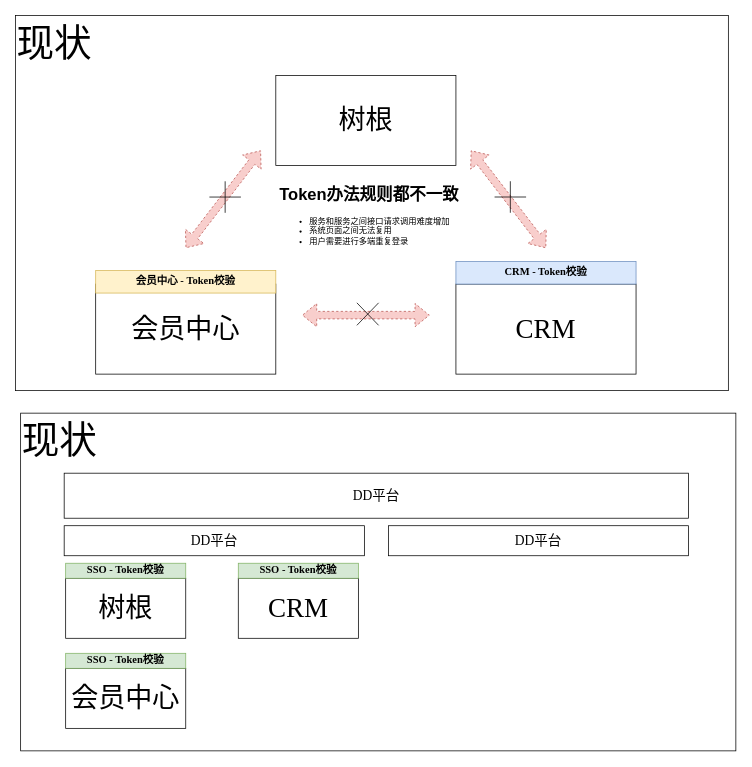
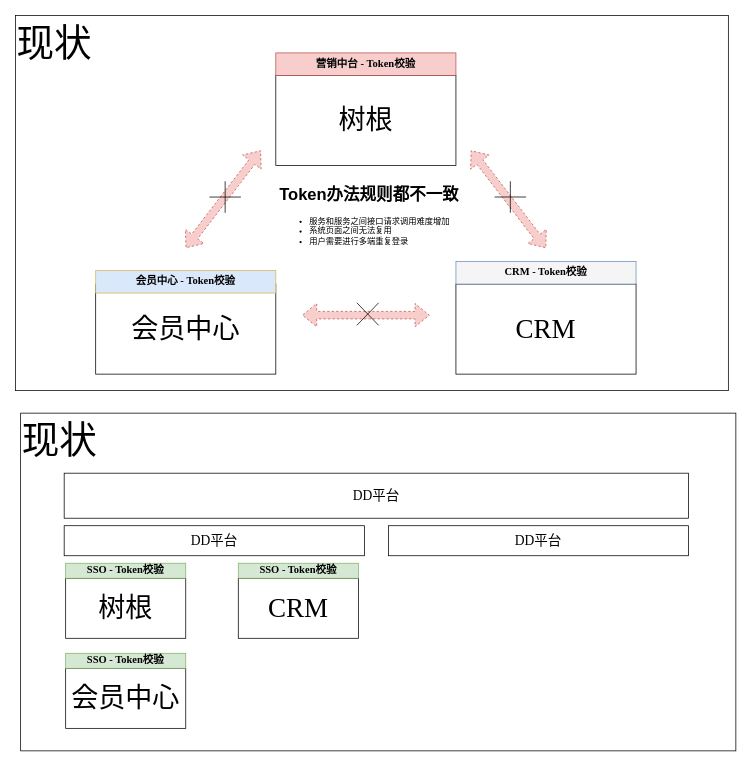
node "营销中台 - Token校验": added
node "CRM - Token校验": fillcolor #dae8fc -> #f5f5f5
node "会员中心 - Token校验": fillcolor #fff2cc -> #dae8fc
